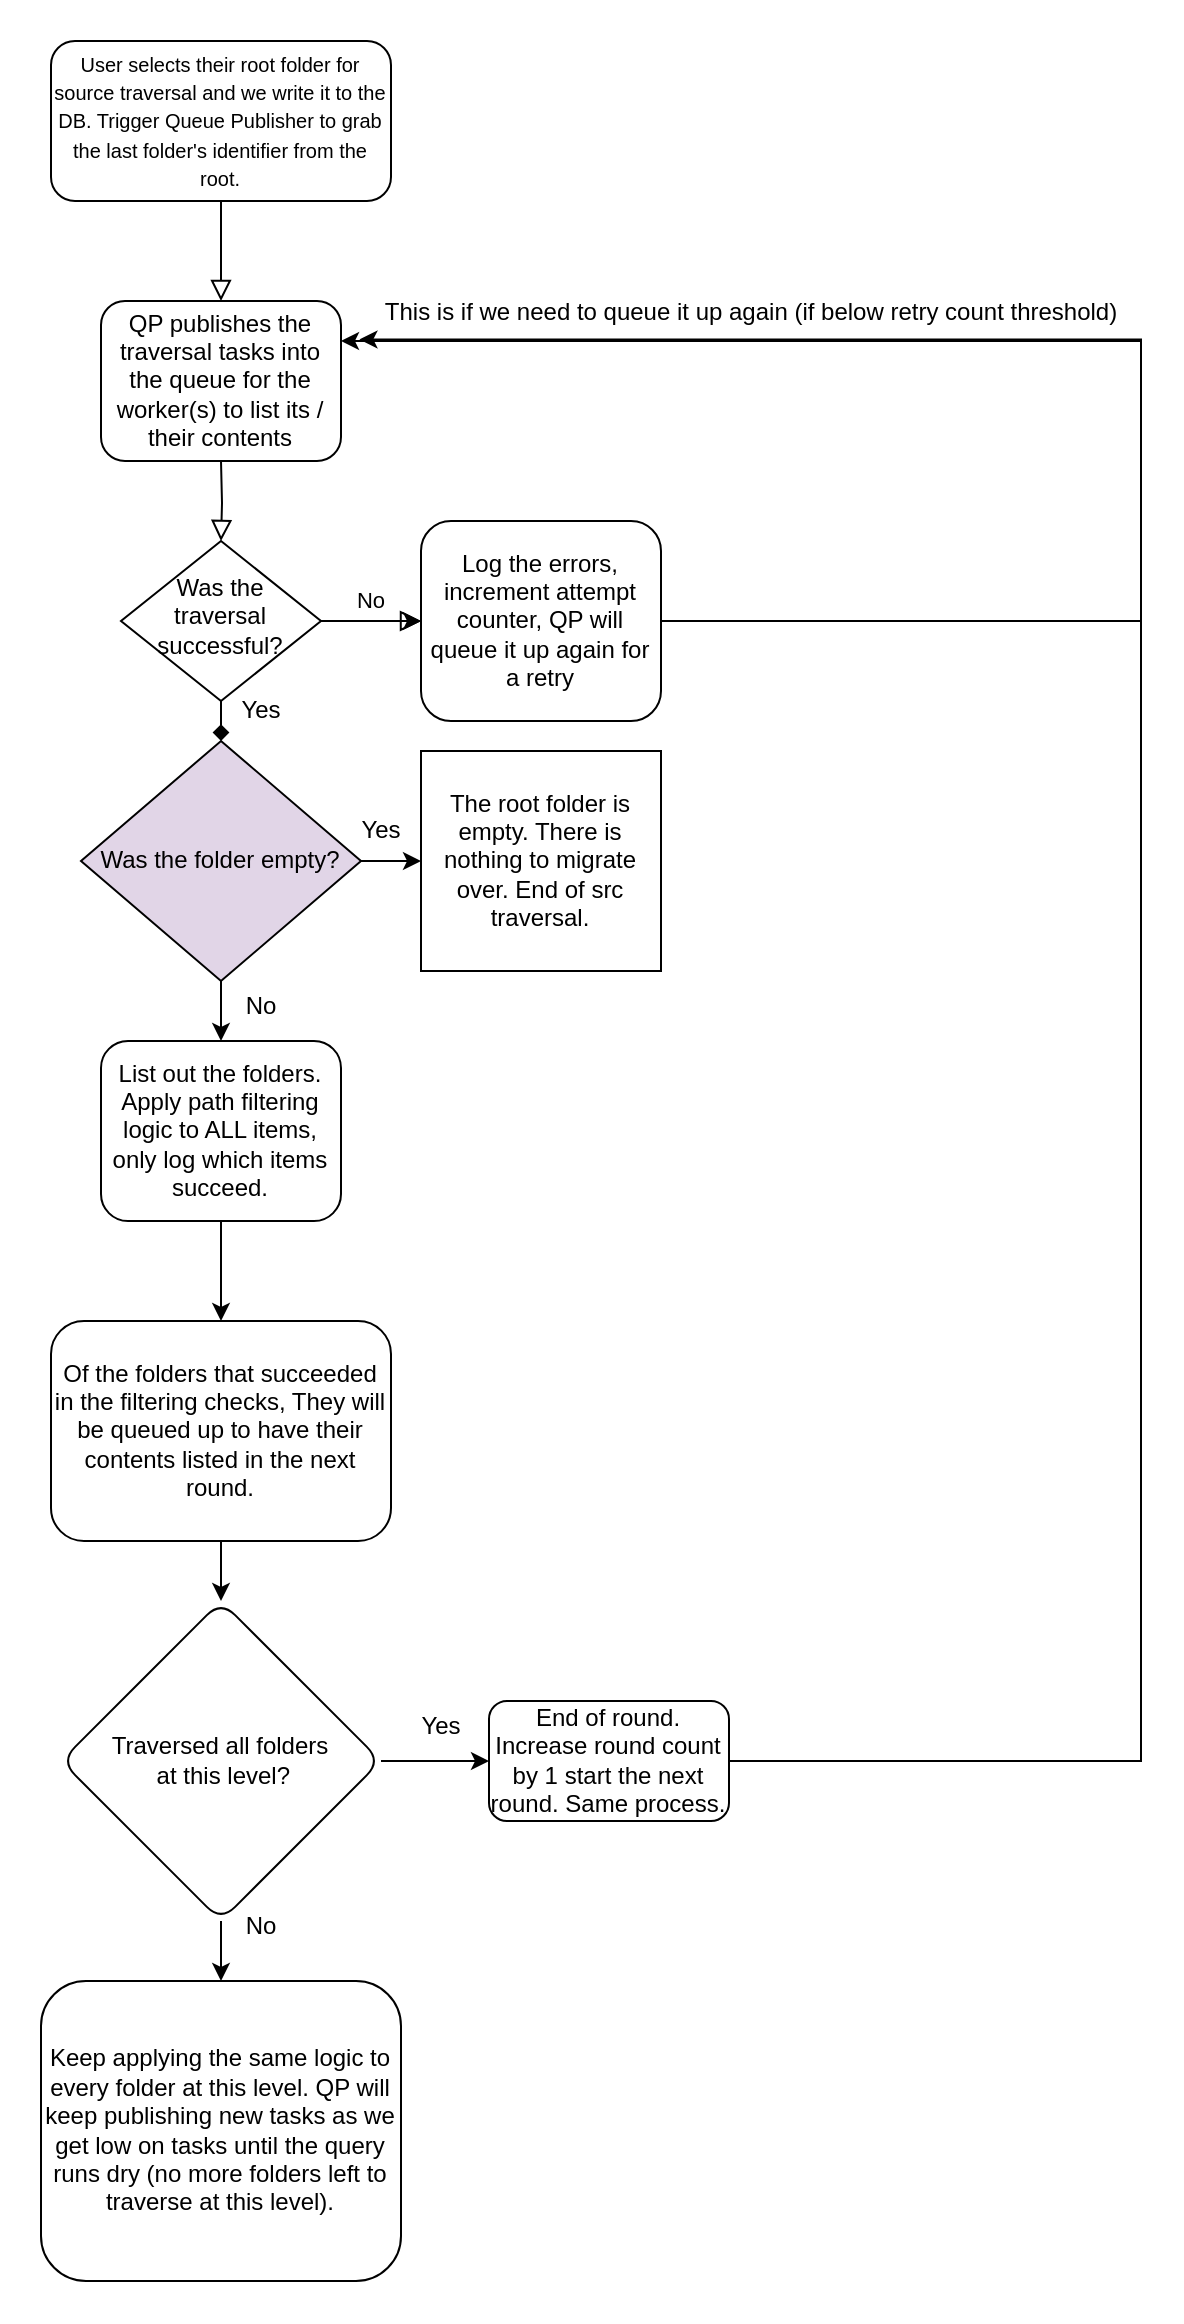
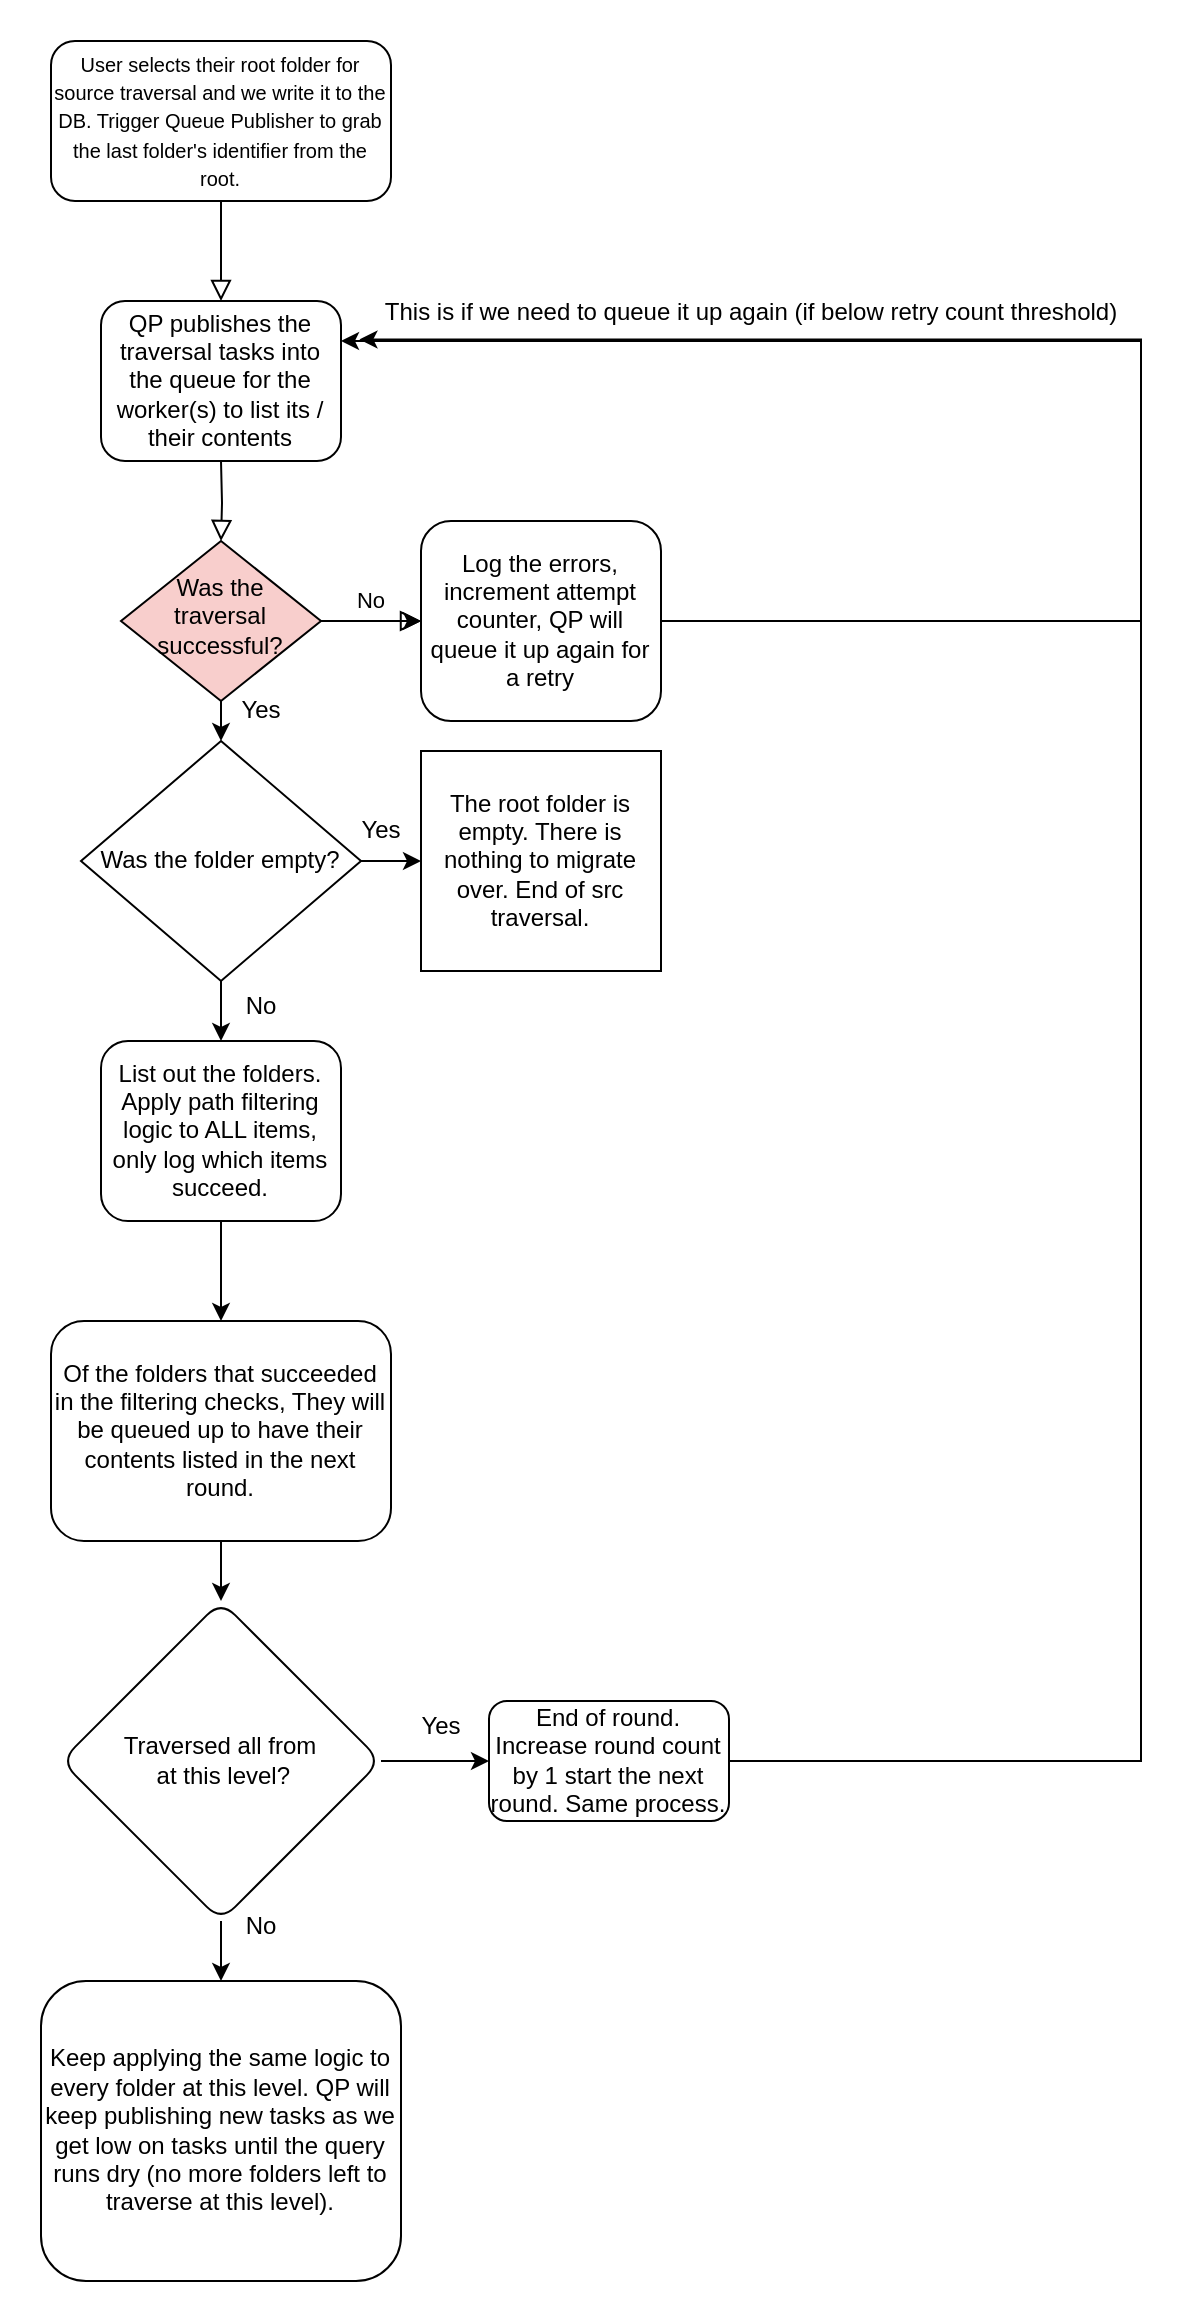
node "Was the traversal successful?": fillcolor #ffffff -> #f8cecc
edge "Was the traversal successful?" -> "Was the folder empty?": arrowhead diamond -> classic
node "Was the folder empty?": fillcolor #e1d5e7 -> #ffffff
node "Traversed all folders at this level?": label "Traversed all folders at this level?" -> "Traversed all from at this level?"
